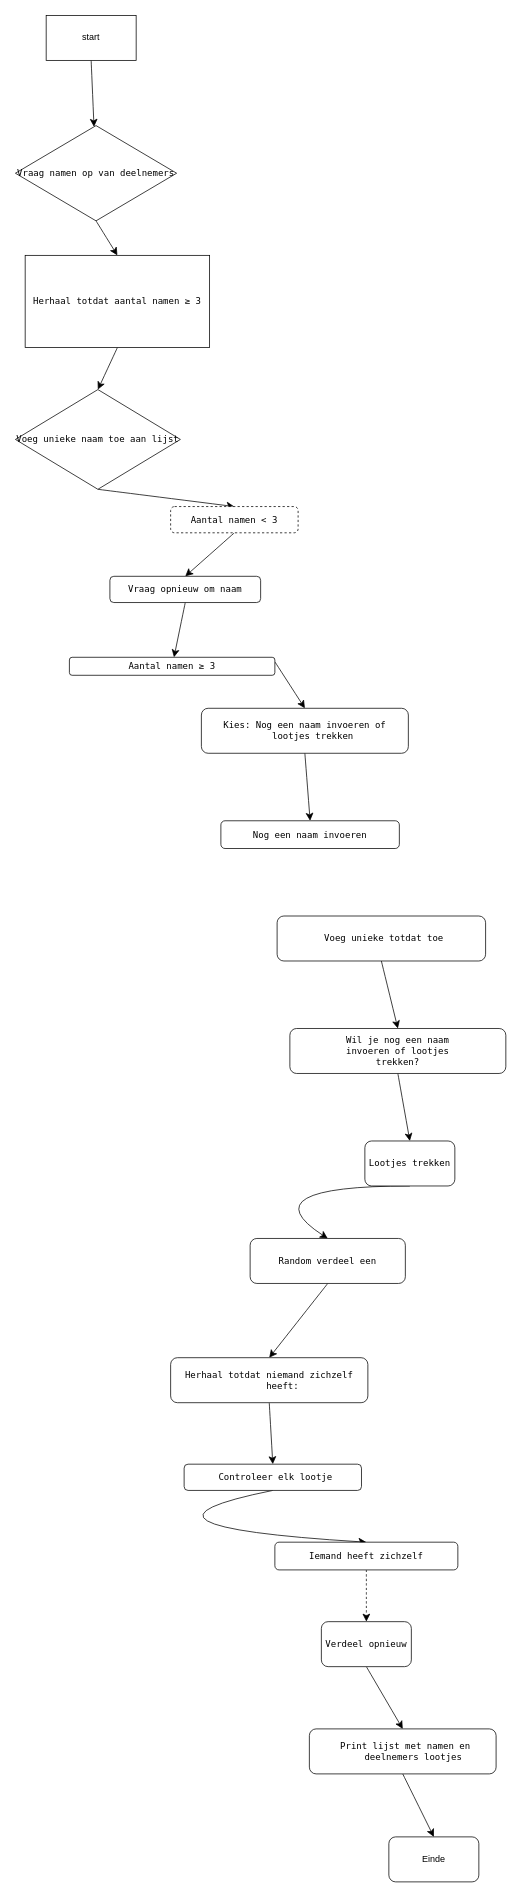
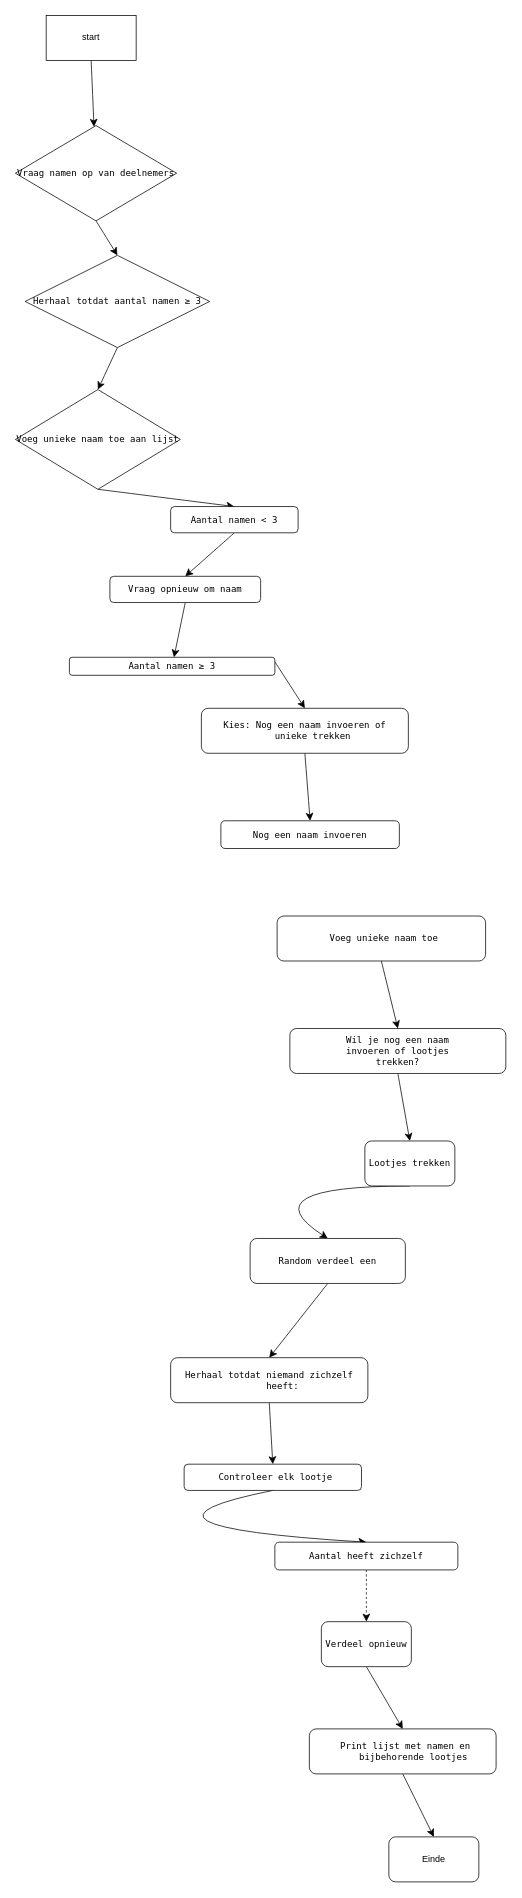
node "Herhaal totdat aantal namen ≥ 3": shape rectangle -> diamond
node "Aantal namen < 3": style dashed -> solid
node "Kies: Nog een naam invoeren of lootjes trekken": label "Kies: Nog een naam invoeren of lootjes trekken" -> "Kies: Nog een naam invoeren of unieke trekken"
node "Voeg unieke totdat toe": label "Voeg unieke totdat toe" -> "Voeg unieke naam toe"
node "Iemand heeft zichzelf": label "Iemand heeft zichzelf" -> "Aantal heeft zichzelf"
node "Print lijst met namen en deelnemers lootjes": label "Print lijst met namen en deelnemers lootjes" -> "Print lijst met namen en bijbehorende lootjes"
